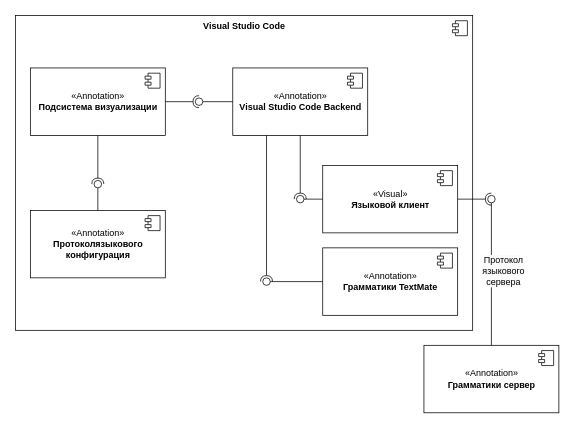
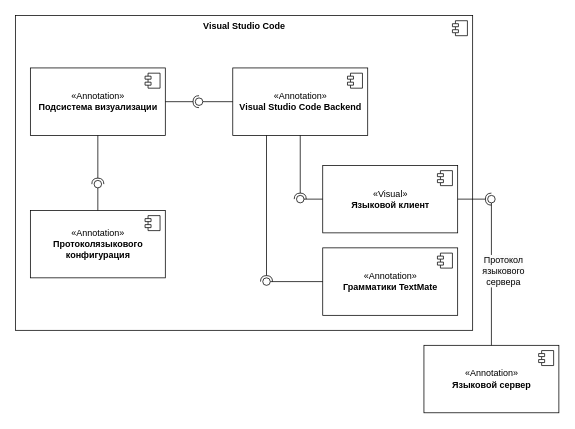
node "«Annotation» Грамматики сервер": label "«Annotation» Грамматики сервер" -> "«Annotation» Языковой сервер"
